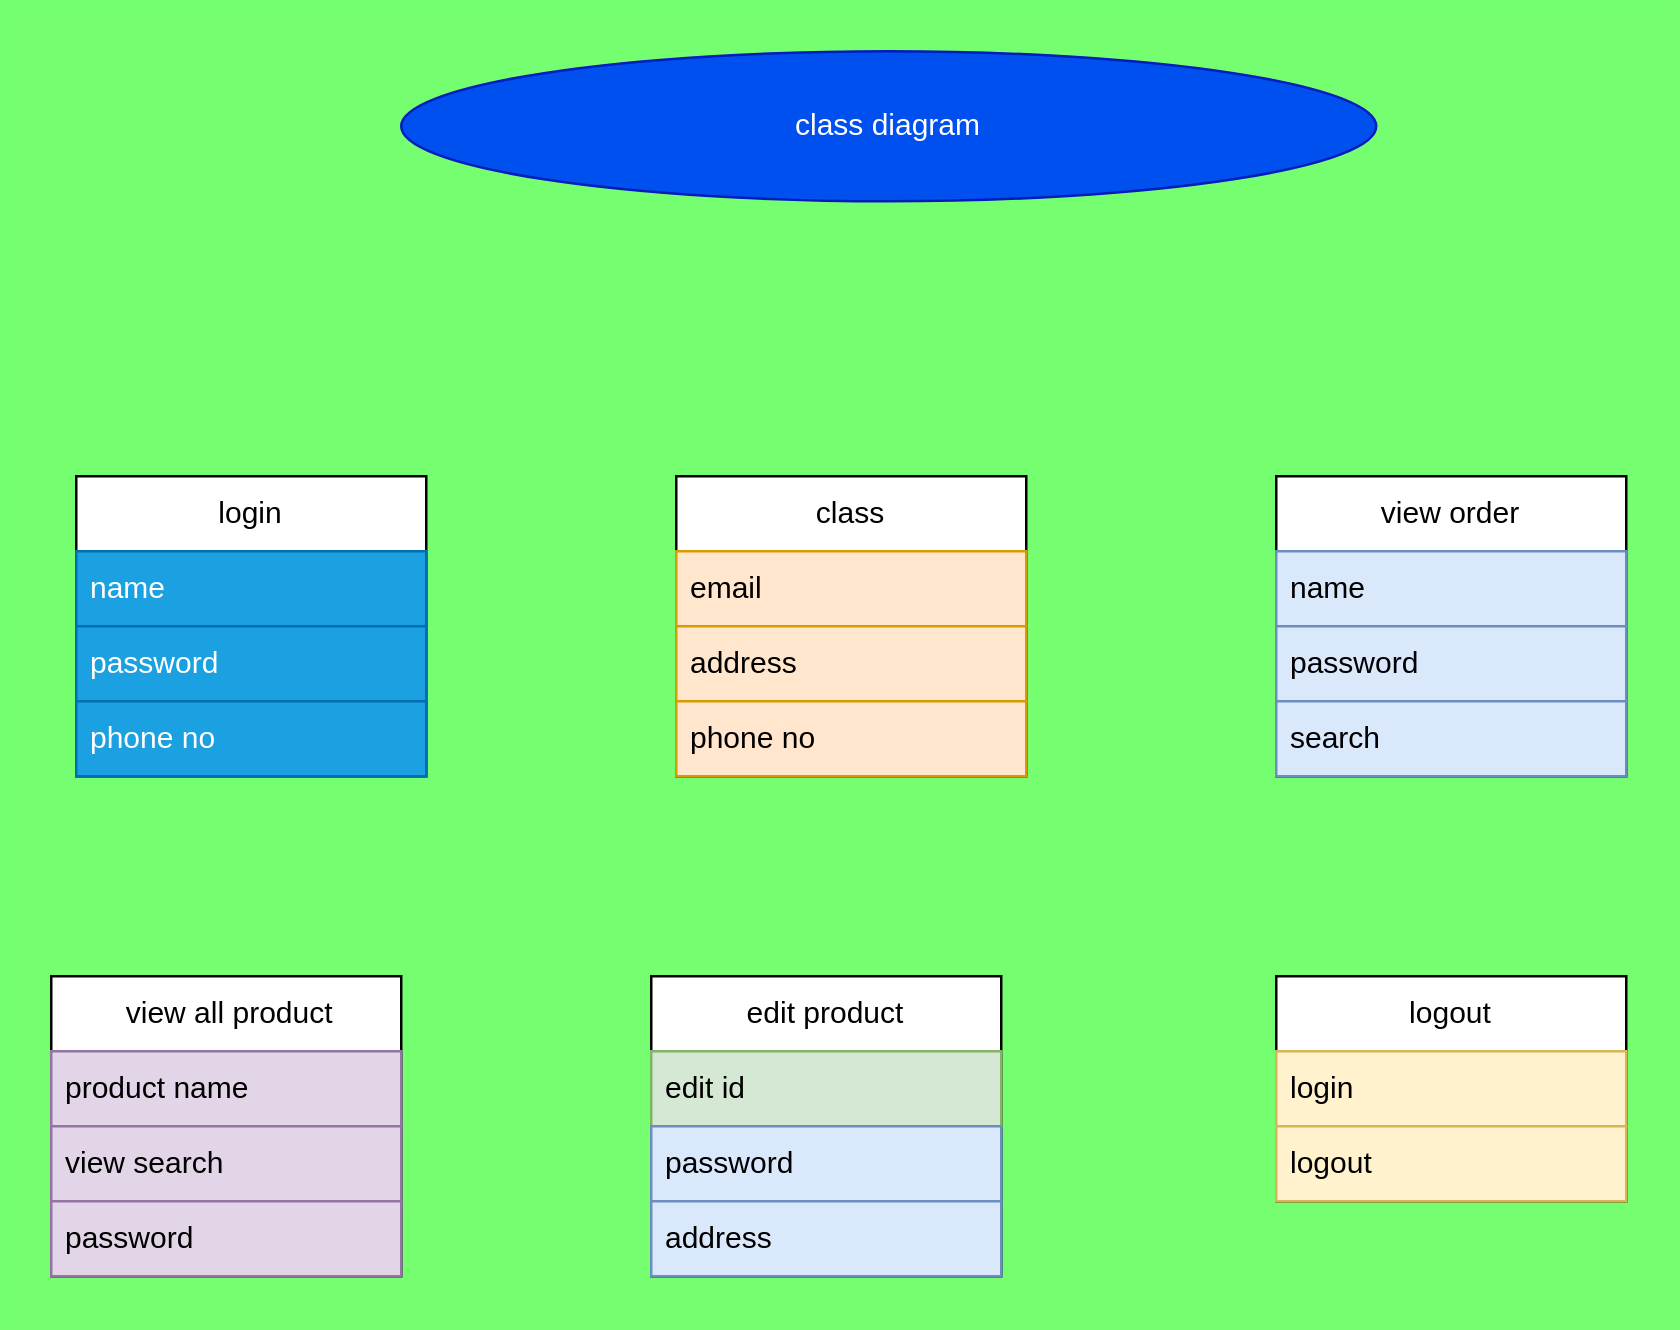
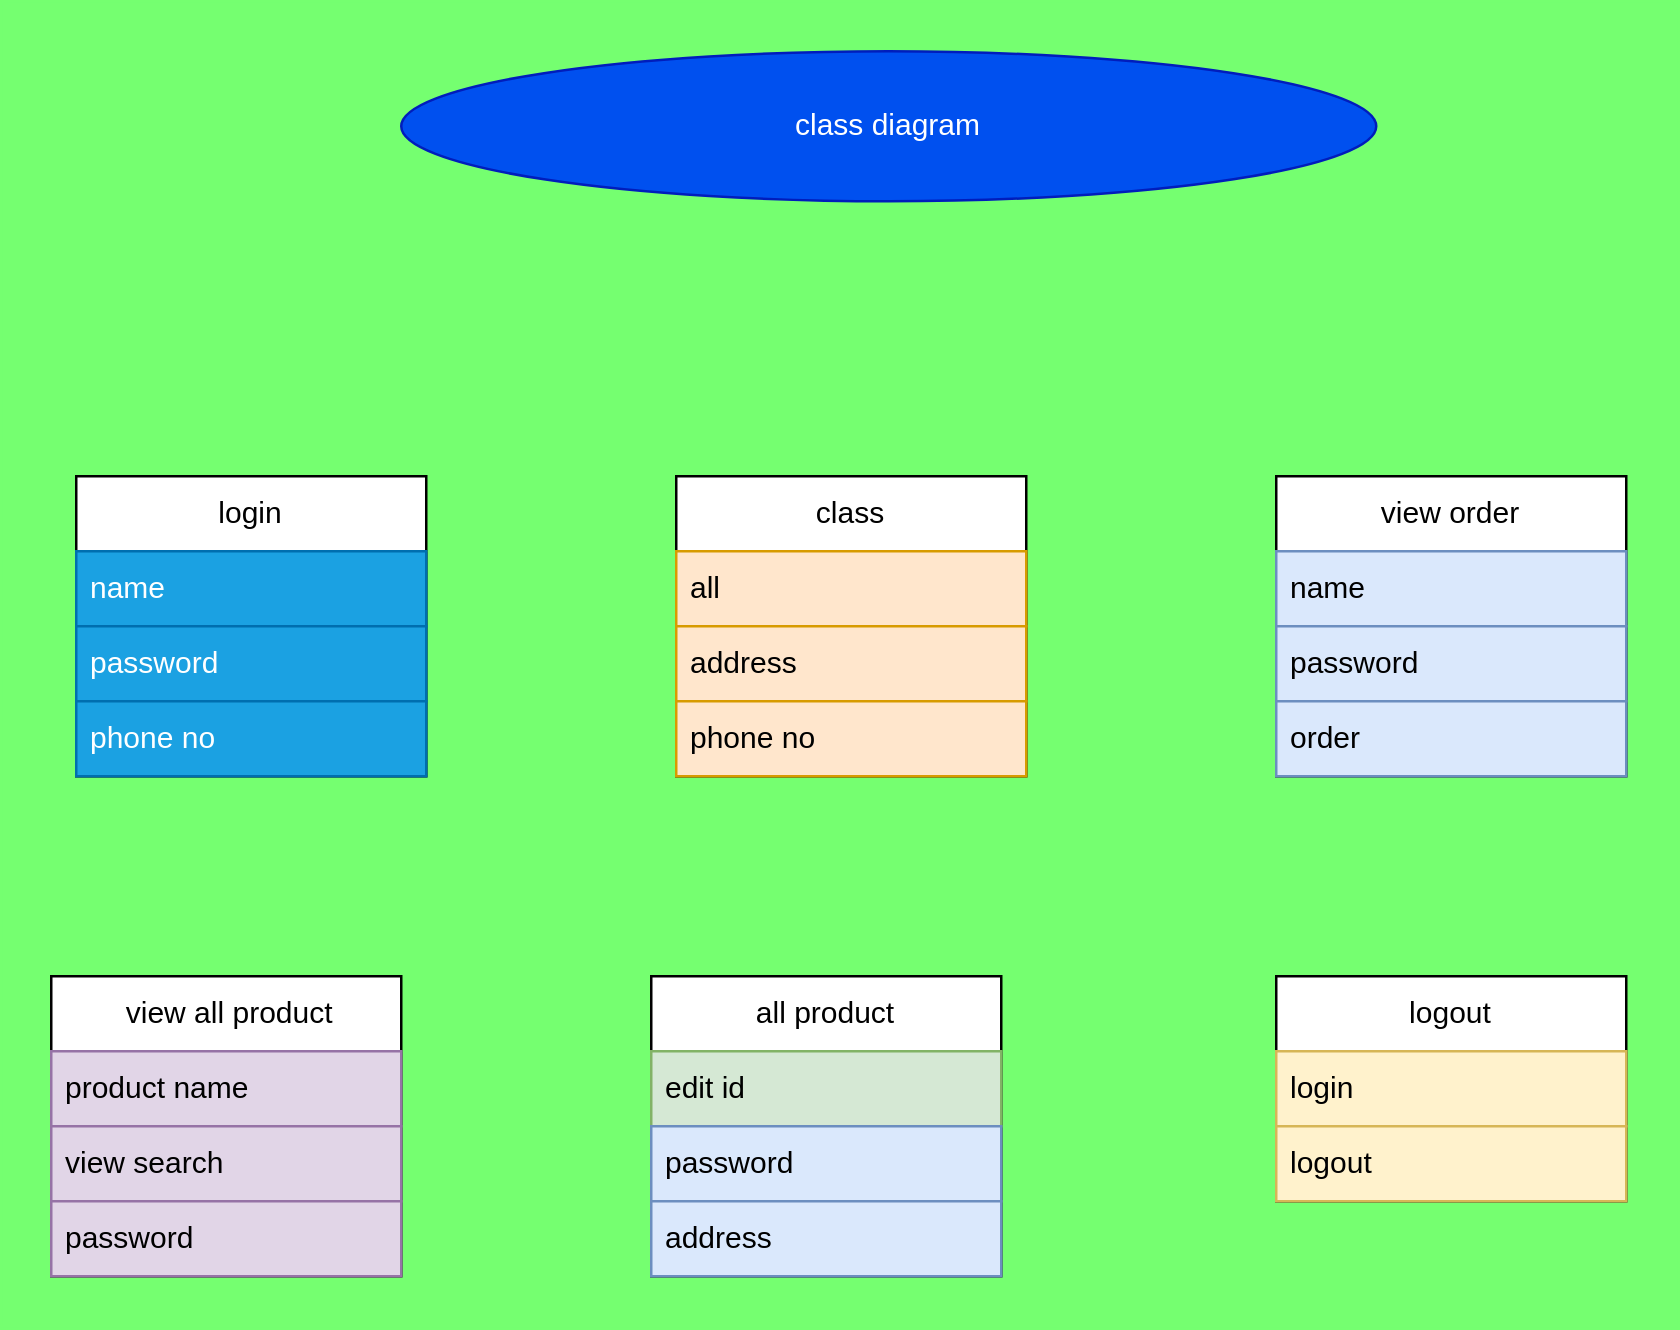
node "email": label "email" -> "all"
node "search": label "search" -> "order"
node "edit product": label "edit product" -> "all product"
